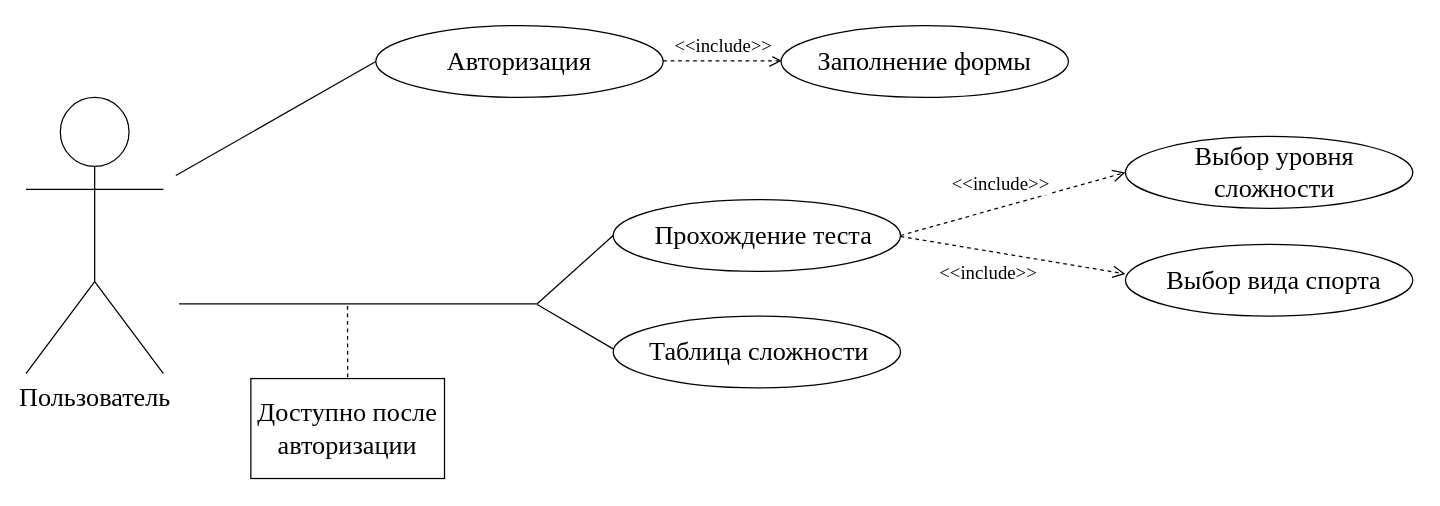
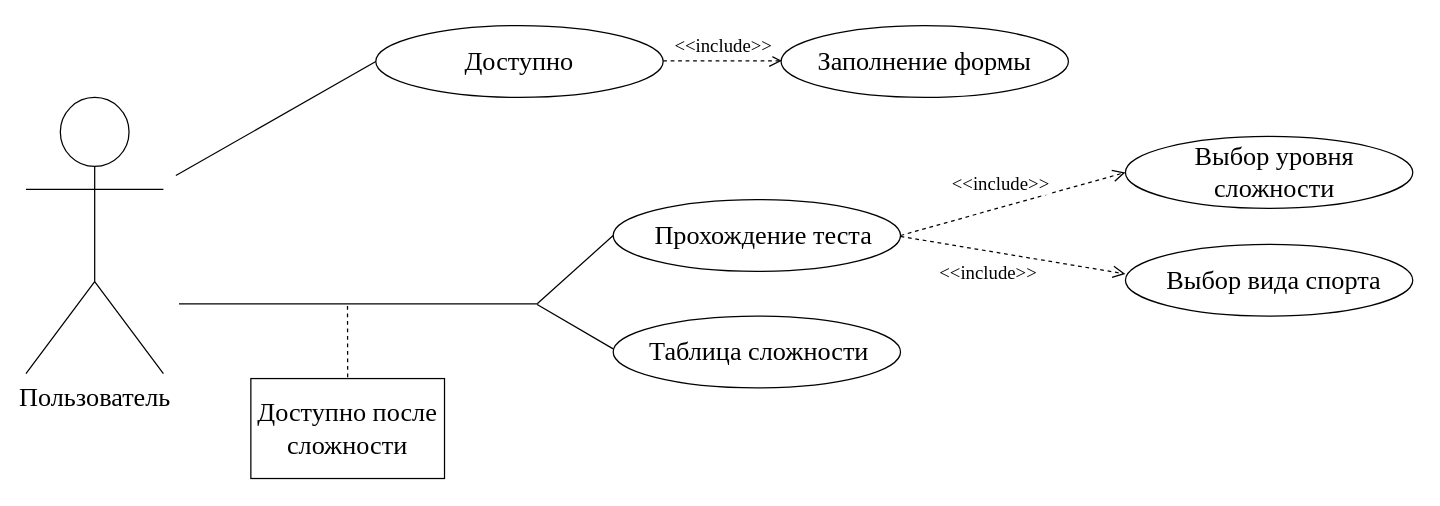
node "Авторизация": label "Авторизация" -> "Доступно"
node "Доступно после авторизации": label "Доступно после авторизации" -> "Доступно после сложности"
